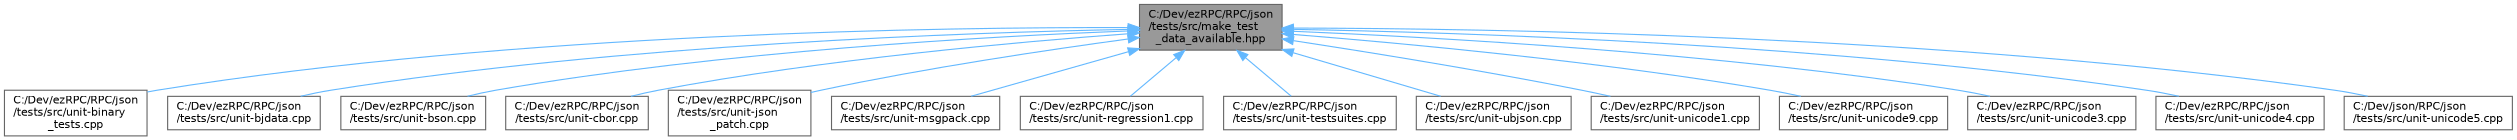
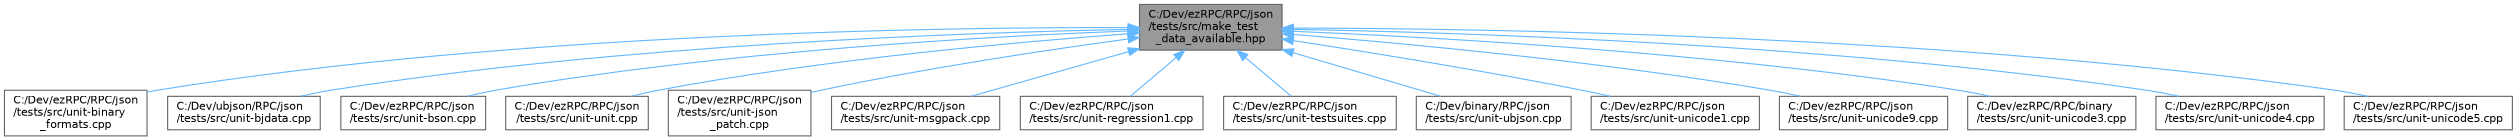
node "C:/Dev/ezRPC/RPC/json /tests/src/unit-binary _tests.cpp": label "C:/Dev/ezRPC/RPC/json /tests/src/unit-binary _tests.cpp" -> "C:/Dev/ezRPC/RPC/json /tests/src/unit-binary _formats.cpp"
node "C:/Dev/ezRPC/RPC/json /tests/src/unit-bjdata.cpp": label "C:/Dev/ezRPC/RPC/json /tests/src/unit-bjdata.cpp" -> "C:/Dev/ubjson/RPC/json /tests/src/unit-bjdata.cpp"
node "C:/Dev/ezRPC/RPC/json /tests/src/unit-cbor.cpp": label "C:/Dev/ezRPC/RPC/json /tests/src/unit-cbor.cpp" -> "C:/Dev/ezRPC/RPC/json /tests/src/unit-unit.cpp"
node "C:/Dev/ezRPC/RPC/json /tests/src/unit-ubjson.cpp": label "C:/Dev/ezRPC/RPC/json /tests/src/unit-ubjson.cpp" -> "C:/Dev/binary/RPC/json /tests/src/unit-ubjson.cpp"
node "C:/Dev/ezRPC/RPC/json /tests/src/unit-unicode3.cpp": label "C:/Dev/ezRPC/RPC/json /tests/src/unit-unicode3.cpp" -> "C:/Dev/ezRPC/RPC/binary /tests/src/unit-unicode3.cpp"
node "C:/Dev/json/RPC/json /tests/src/unit-unicode5.cpp": label "C:/Dev/json/RPC/json /tests/src/unit-unicode5.cpp" -> "C:/Dev/ezRPC/RPC/json /tests/src/unit-unicode5.cpp"
